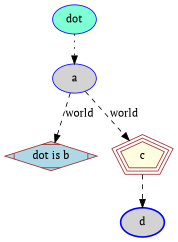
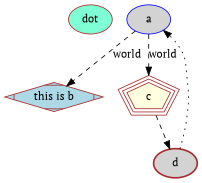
node "dot": color blue -> brown
edge "dot" -> "a": now "d" -> "a"
node "dot is b": label "dot is b" -> "this is b"
node "d": color blue -> brown
